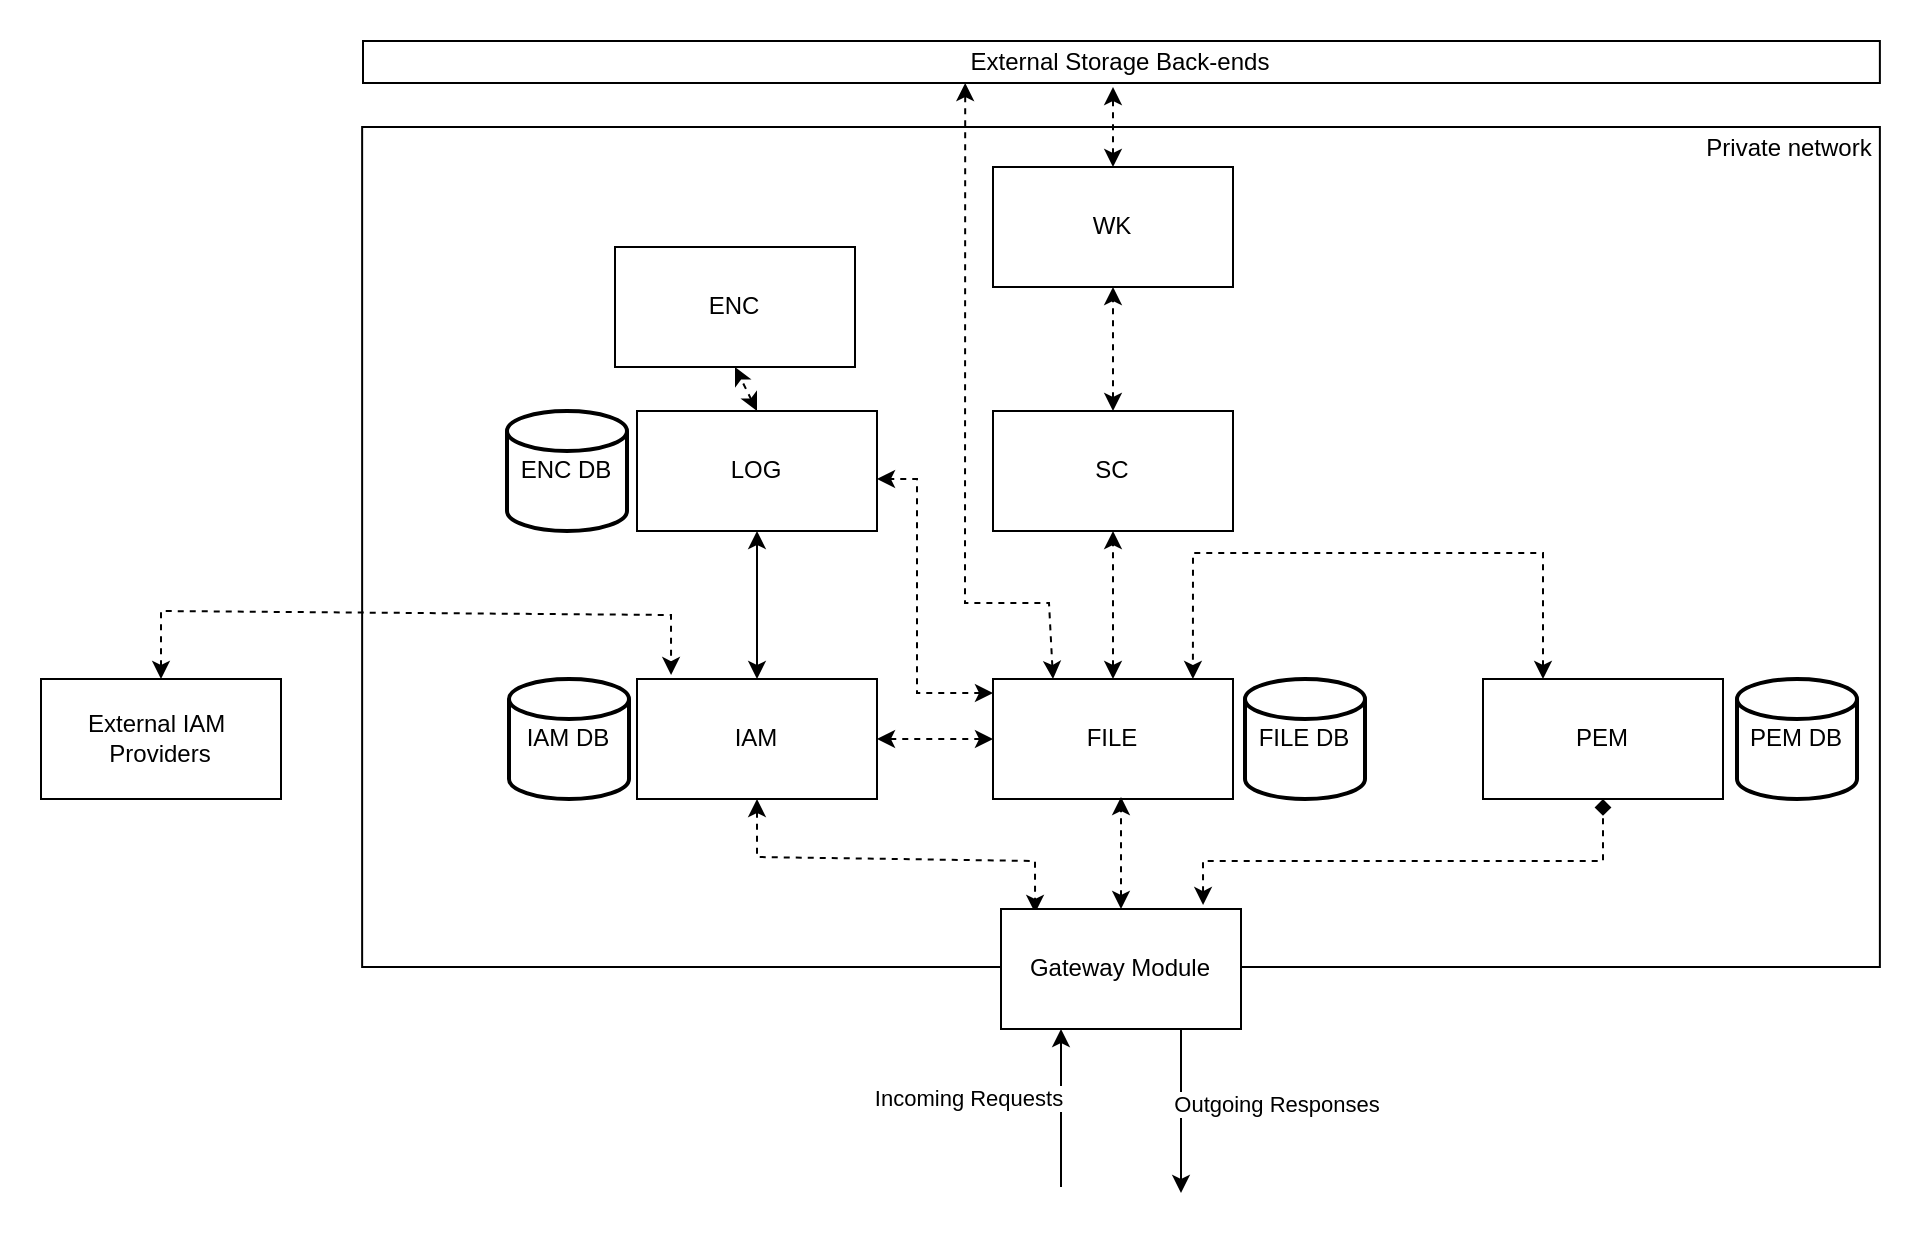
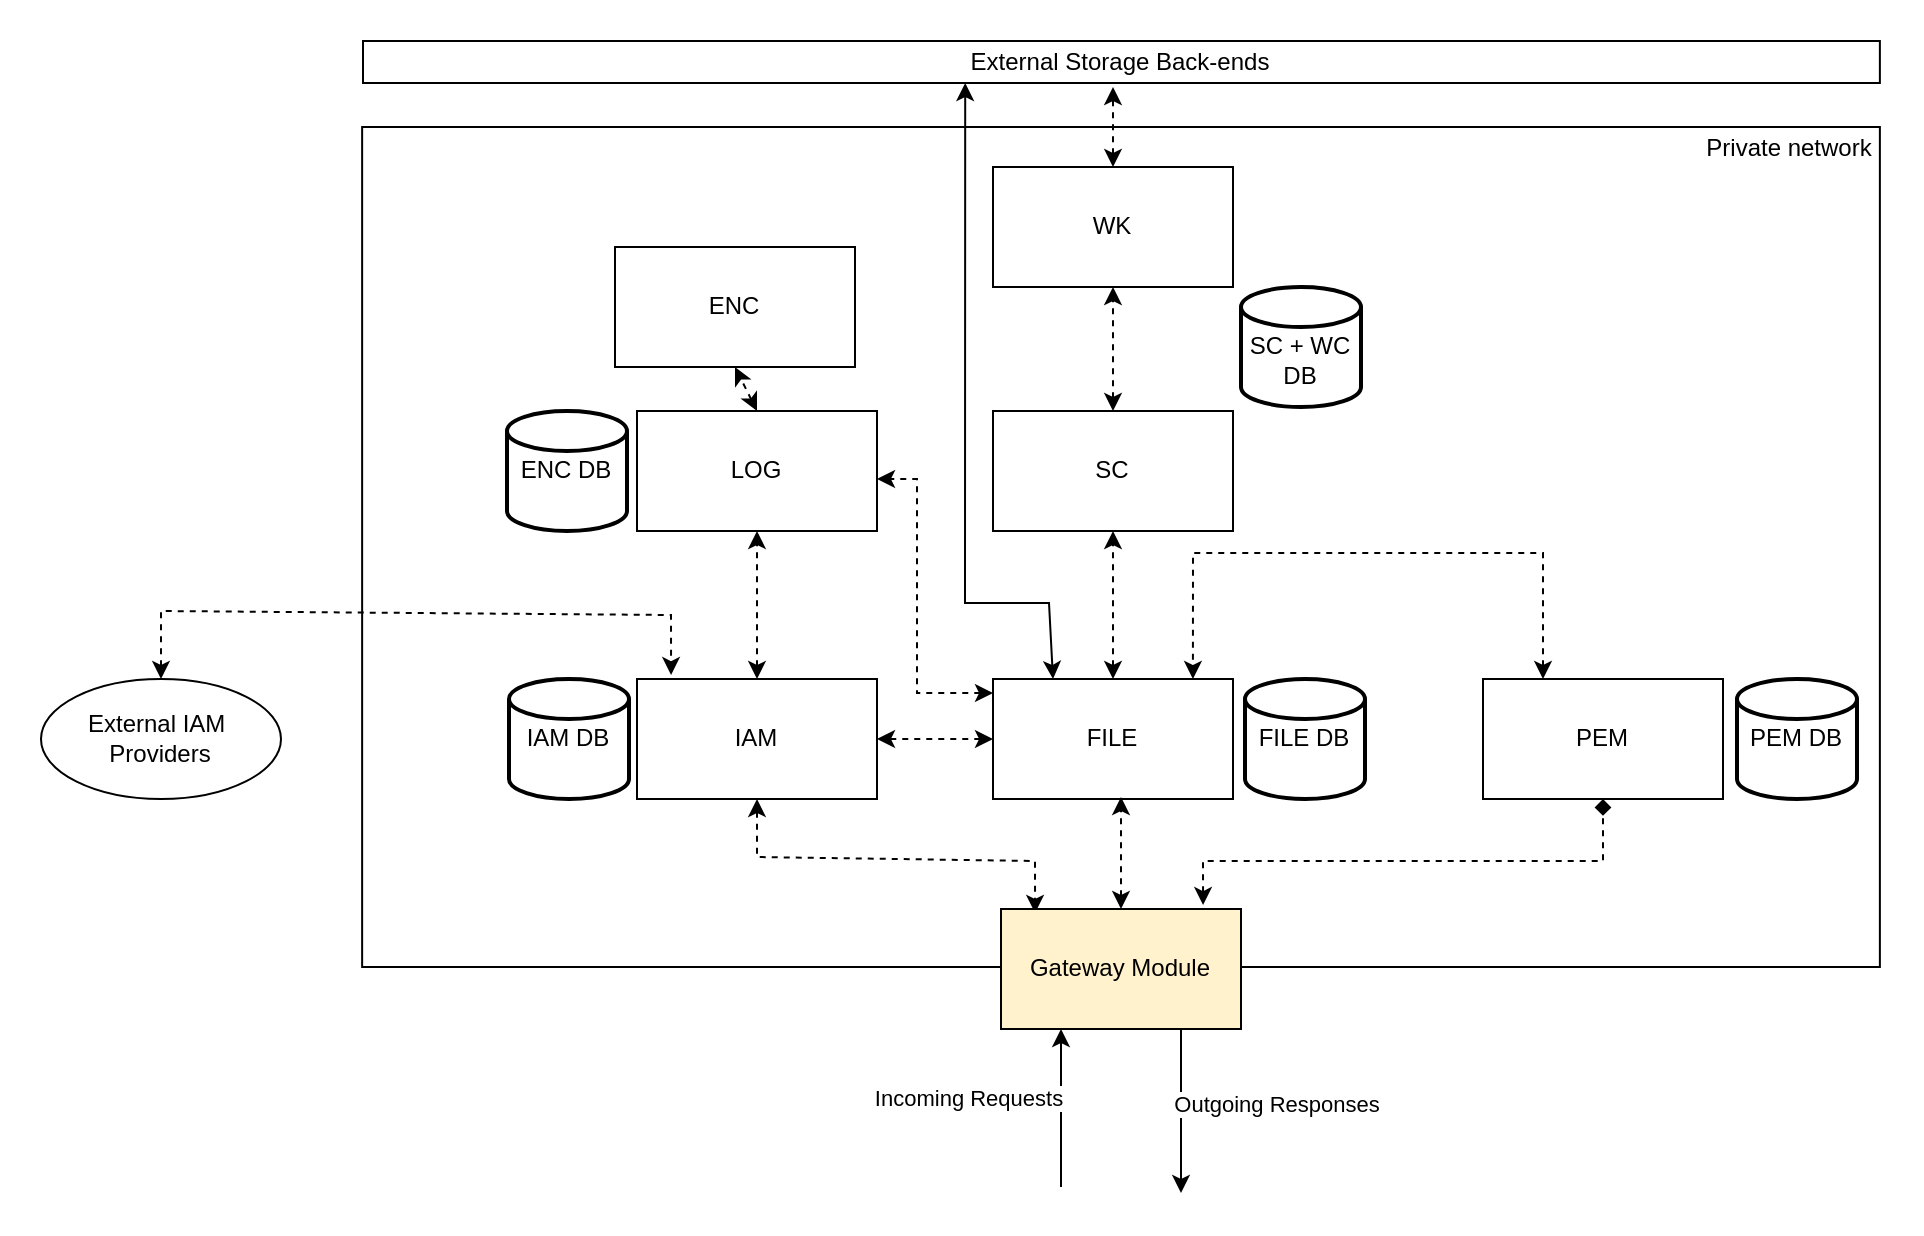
node "SC + WC DB": added
edge "External Storage Back-ends" -- "FILE": style dashed -> solid
edge "LOG" -- "IAM": style solid -> dashed
node "External IAM Providers": shape rectangle -> ellipse
node "Gateway Module": fillcolor #ffffff -> #fff2cc
